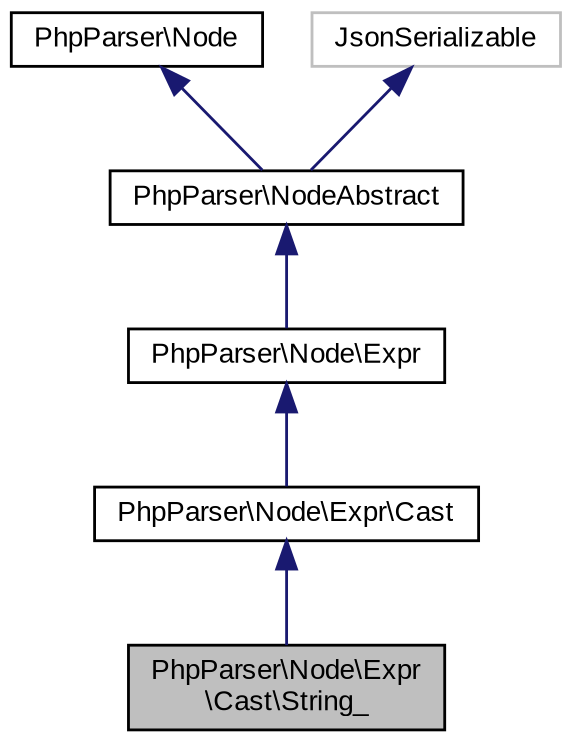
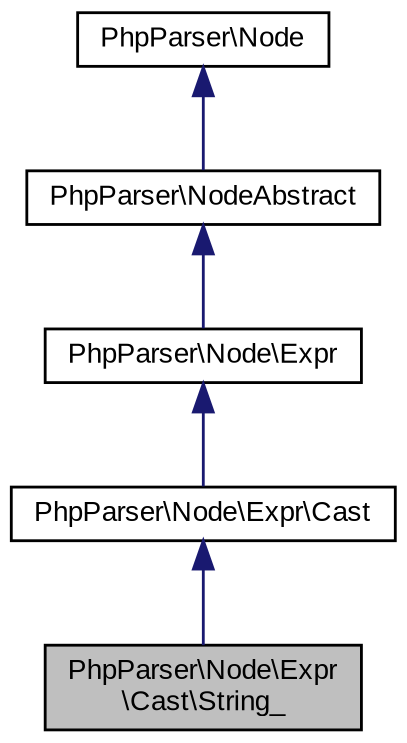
node "JsonSerializable": removed
